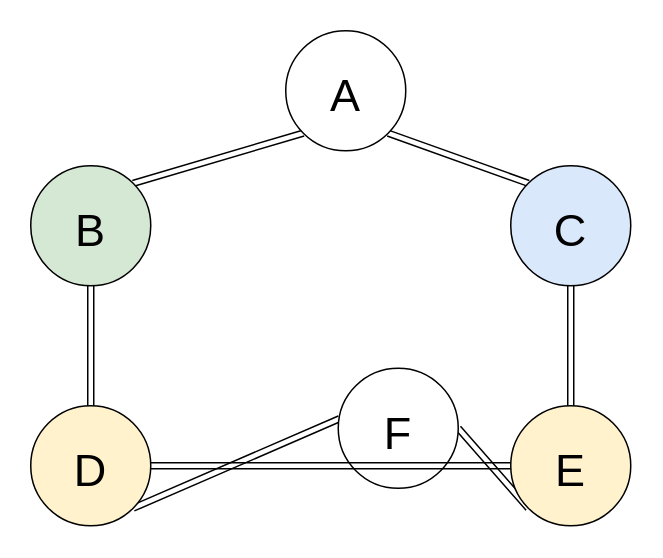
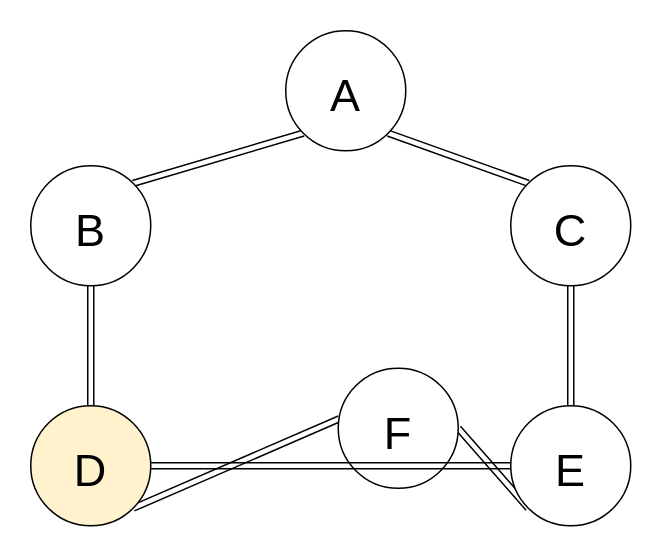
node "B": fillcolor #d5e8d4 -> #ffffff
node "C": fillcolor #dae8fc -> #ffffff
node "E": fillcolor #fff2cc -> #ffffff
